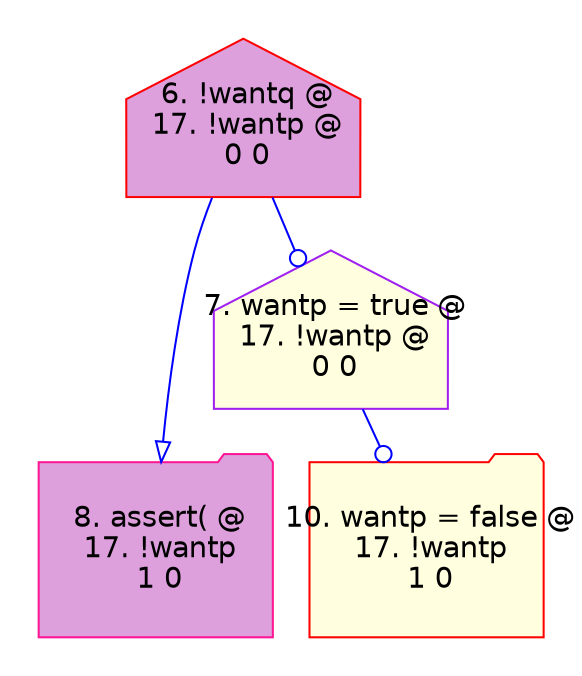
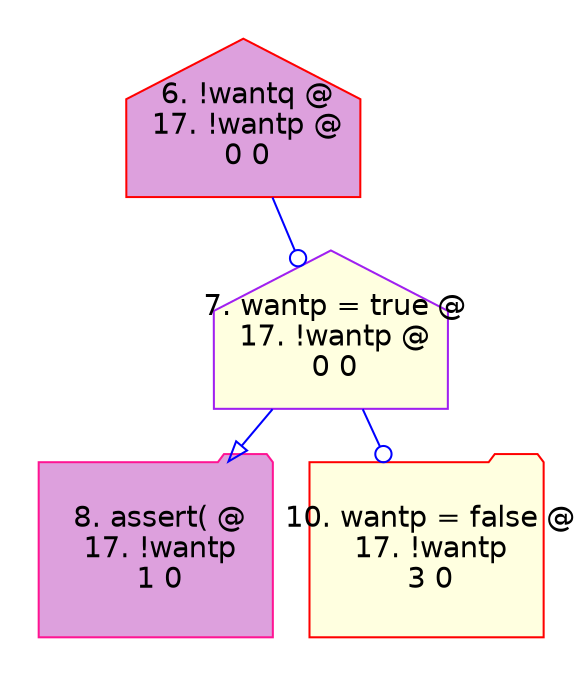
edge "6. !wantq @ 17. !wantp @ 0 0" -> "8. assert( @ 17. !wantp 1 0": now "7. wantp = true @ 17. !wantp @ 0 0" -> "8. assert( @ 17. !wantp 1 0"
node "10. wantp = false @ 17. !wantp 1 0": label "10. wantp = false @ 17. !wantp 1 0" -> "10. wantp = false @ 17. !wantp 3 0"
